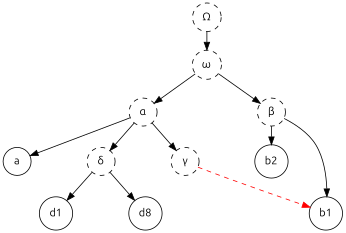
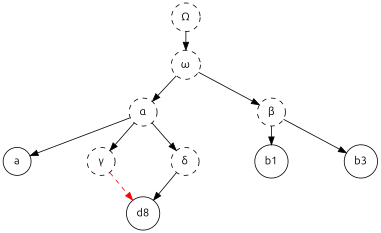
node "b2": label "b2" -> "b3"
edge "γ" -> "b1": now "γ" -> "d8"
node "d1": removed
